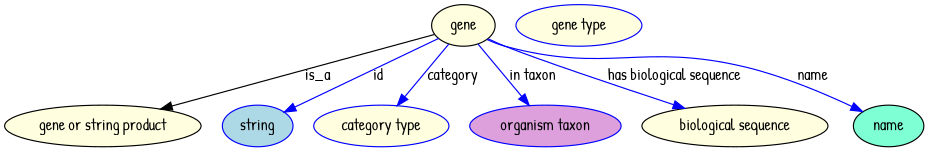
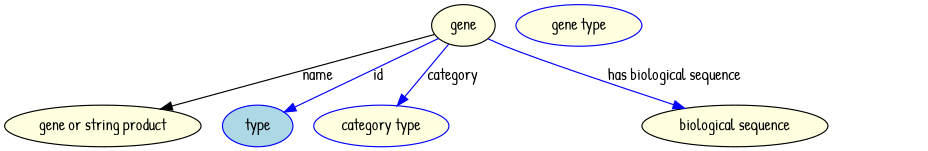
edge "gene" -> "gene or string product": label "is_a" -> "name"
node "string": label "string" -> "type"
node "organism taxon": removed
node "name": removed
